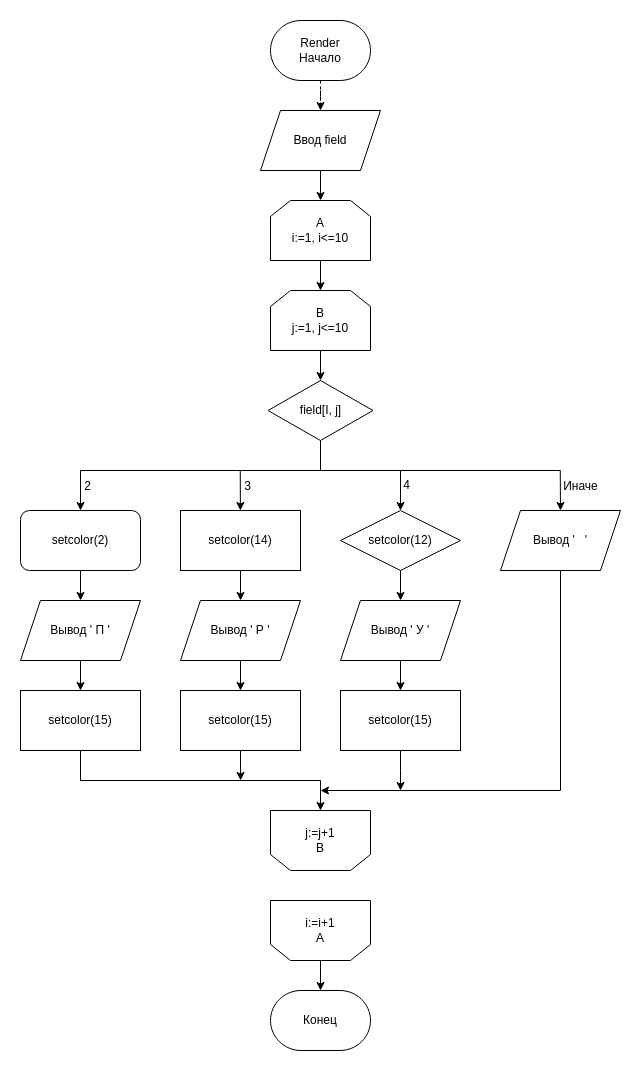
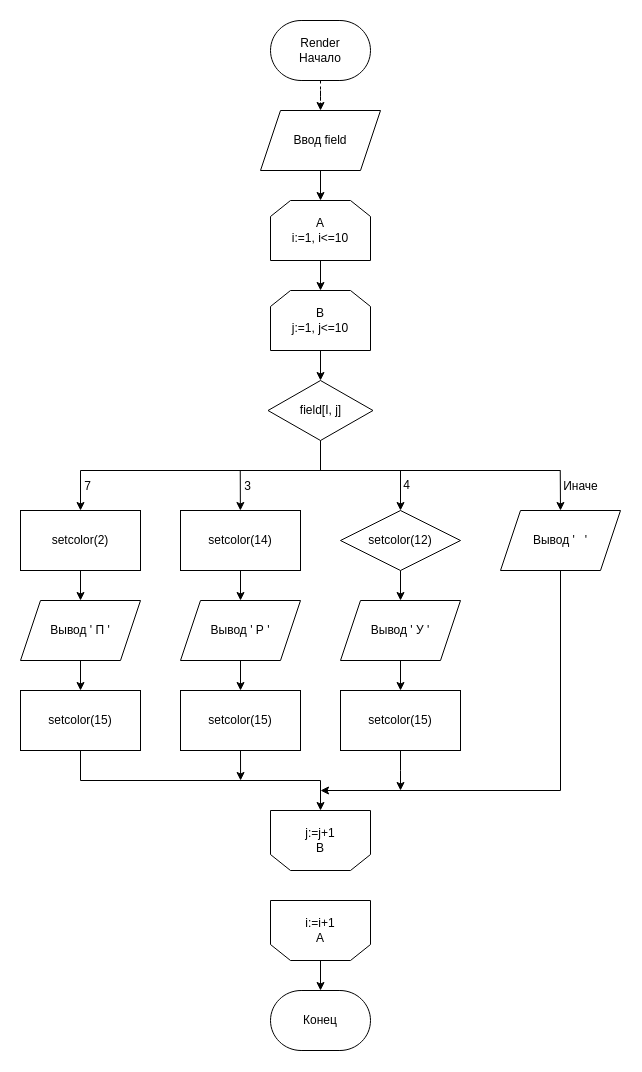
node "2": label "2" -> "7"
node "setcolor(2)": shape rounded rectangle -> rectangle
